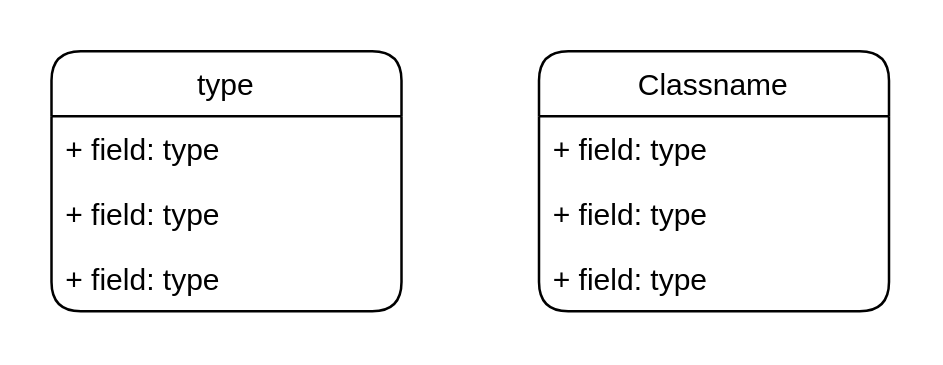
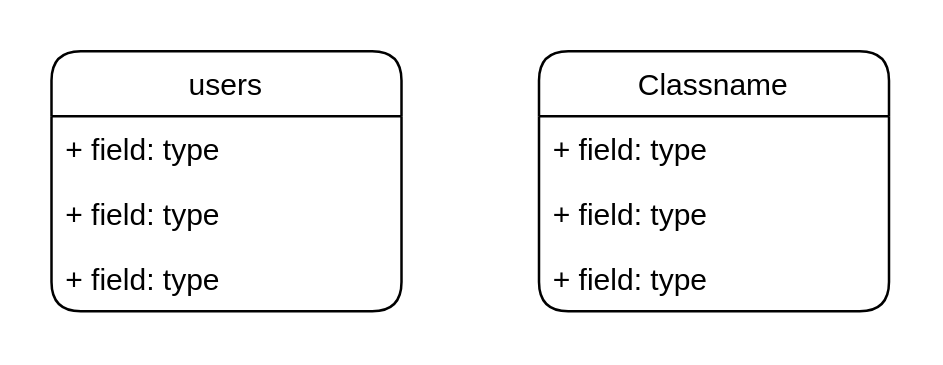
node "type": label "type" -> "users"
